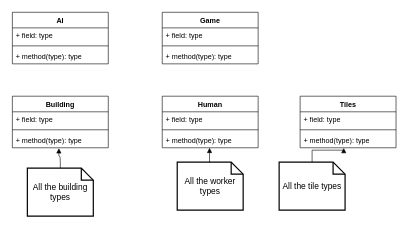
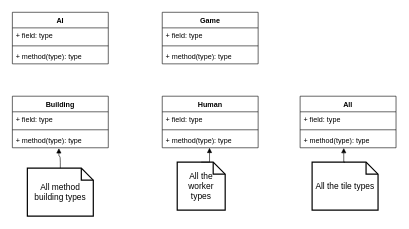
node "Tiles": label "Tiles" -> "All"
node "All the worker types": size 66x48 -> 48x48
node "All the tile types": moved (312, 186) -> (345, 186)
node "All the building types": label "All the building types" -> "All method building types"
